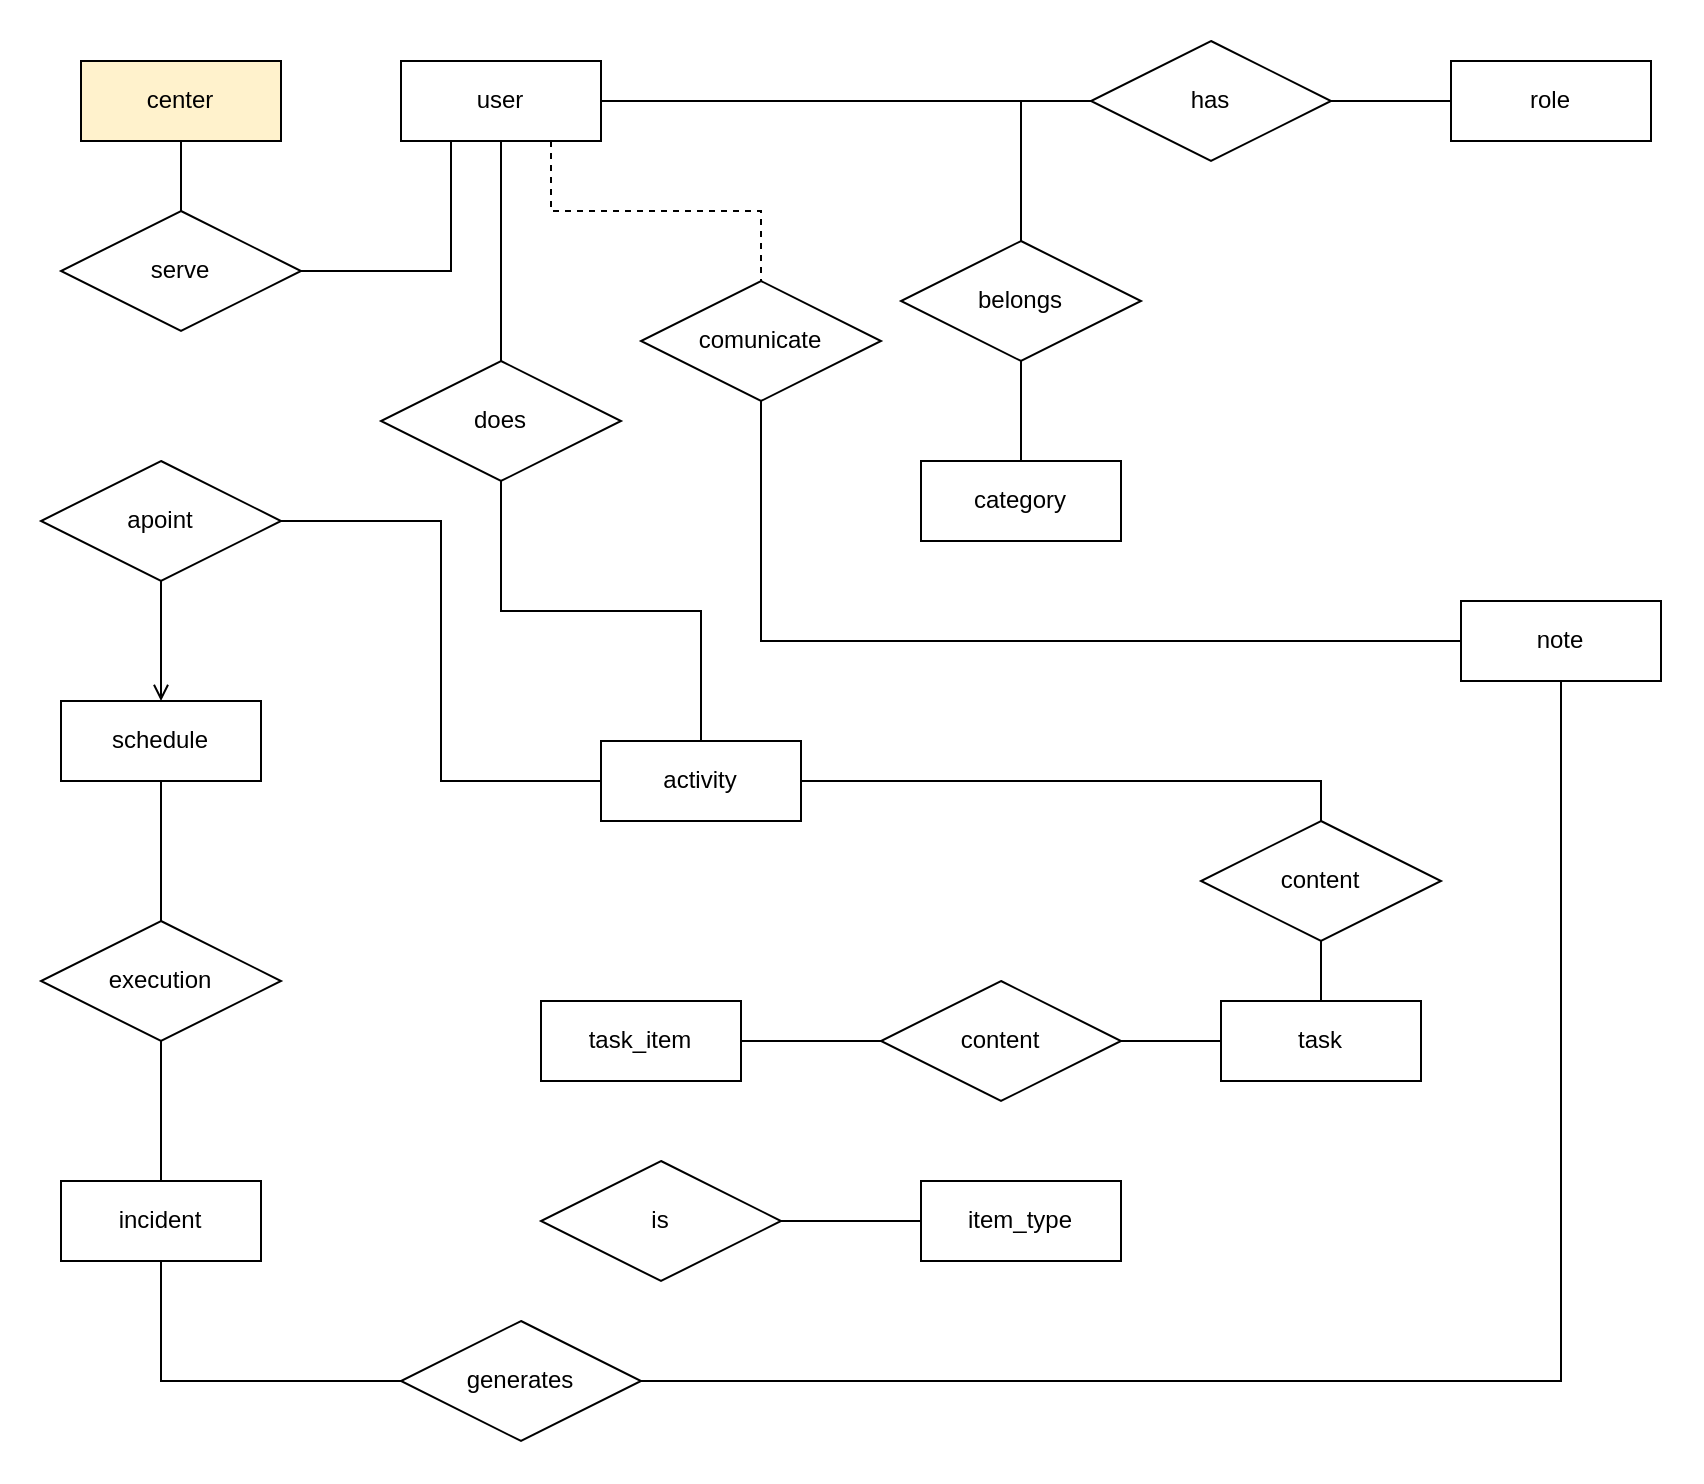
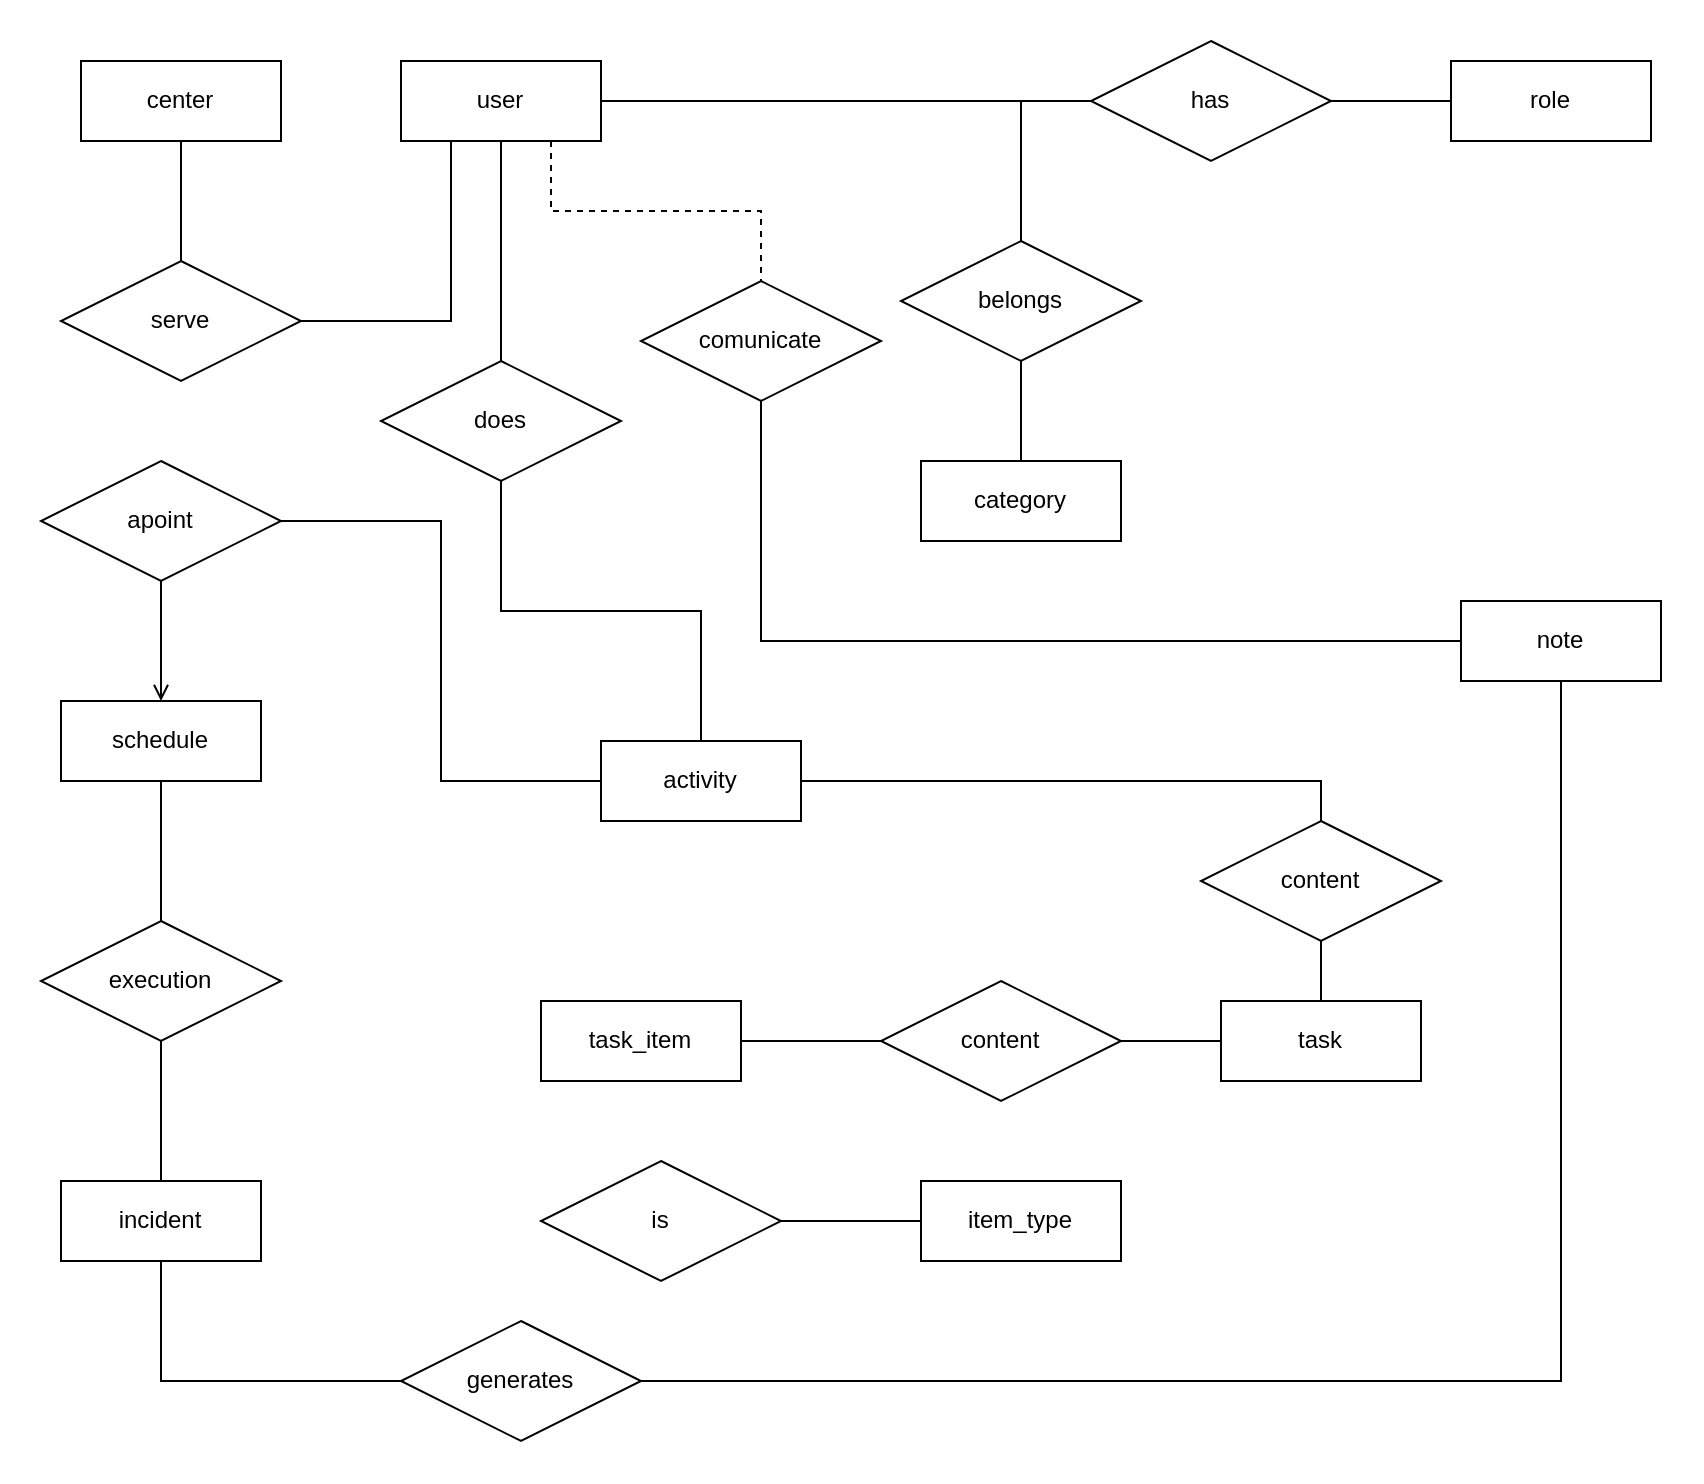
node "center": fillcolor #fff2cc -> #ffffff
node "serve": moved (181, 271) -> (181, 321)
